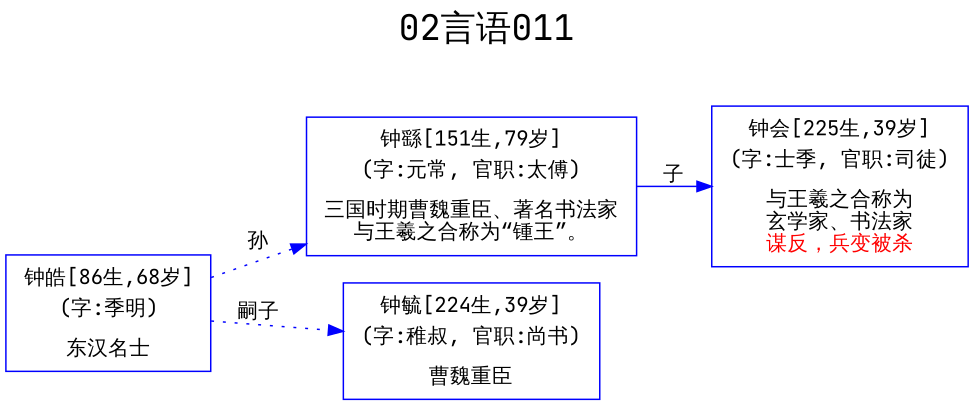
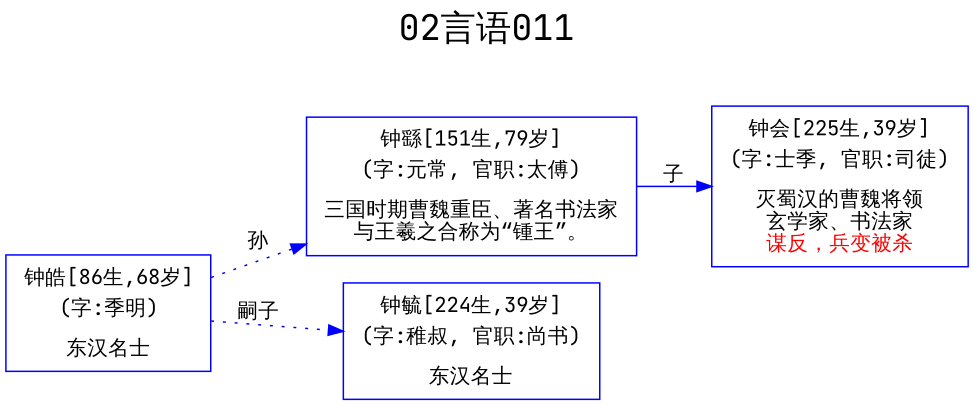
node "钟会[225生,39岁]": text "与王羲之合称为" -> "灭蜀汉的曹魏将领"
node "钟毓[224生,39岁]": text "曹魏重臣" -> "东汉名士"
